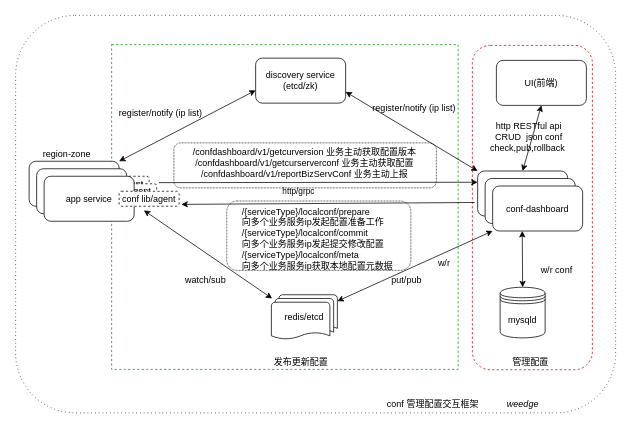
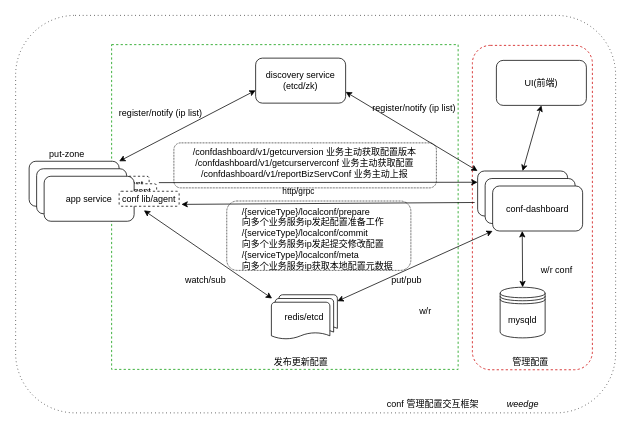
node "http RESTful api CRUD json conf check,pub,rollback": removed
node "region-zone": label "region-zone" -> "put-zone"
node "w/r": moved (444, 263) -> (425, 312)
